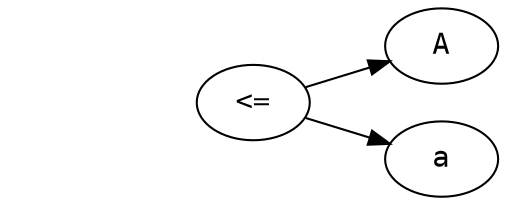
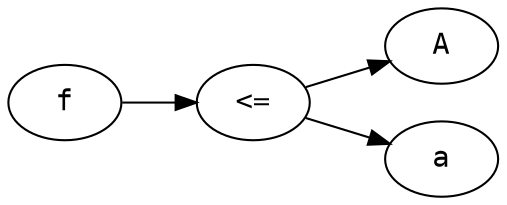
node "f": added
